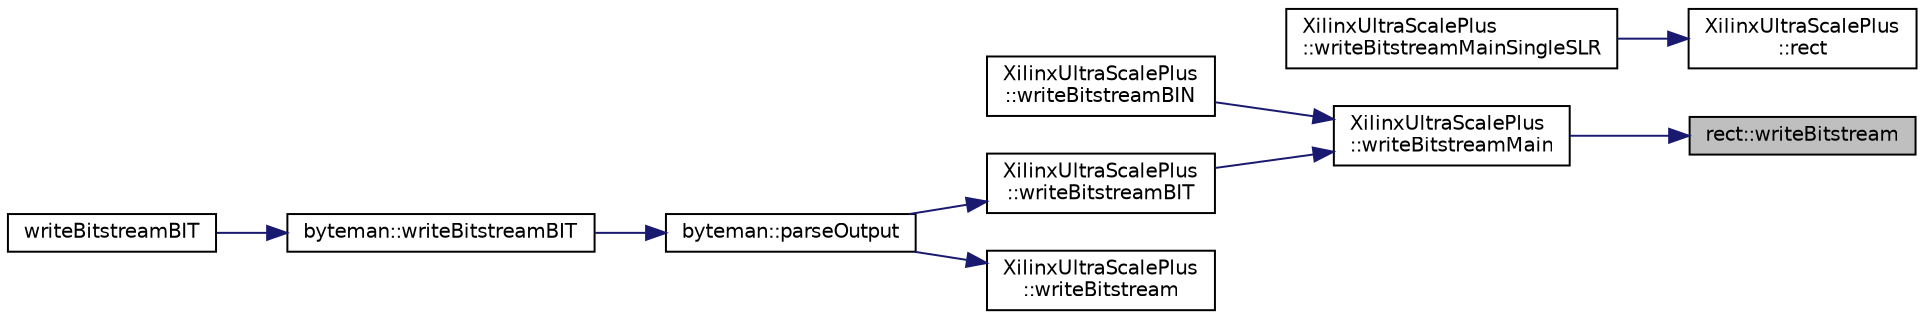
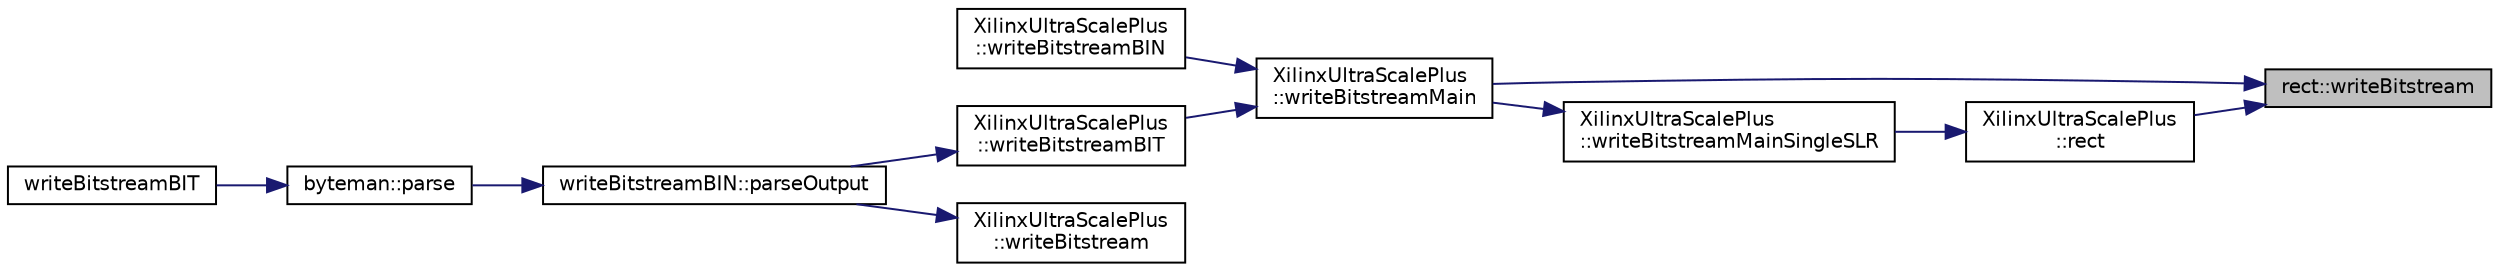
edge "XilinxUltraScalePlus ::writeBitstreamMain" -> "XilinxUltraScalePlus ::writeBitstreamMainSingleSLR": added
edge "XilinxUltraScalePlus ::rect" -> "rect::writeBitstream": added
node "byteman::writeBitstreamBIT": label "byteman::writeBitstreamBIT" -> "byteman::parse"
node "byteman::parseOutput": label "byteman::parseOutput" -> "writeBitstreamBIN::parseOutput"
